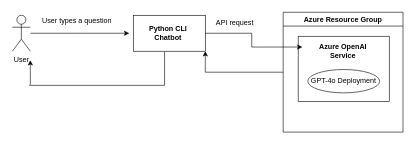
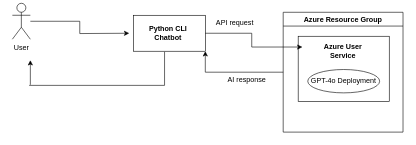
node "User types a question": removed
node "User": moved (21, 33) -> (21, 21)
node "Azure OpenAI Service": label "Azure OpenAI Service" -> "Azure User Service"
node "AI response": added
